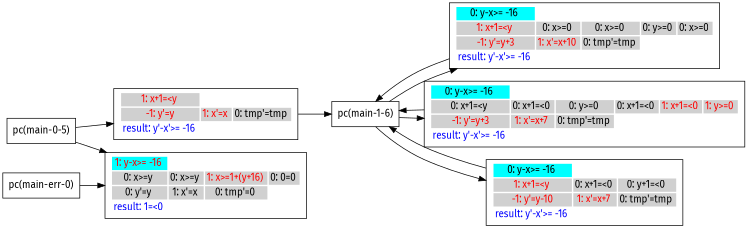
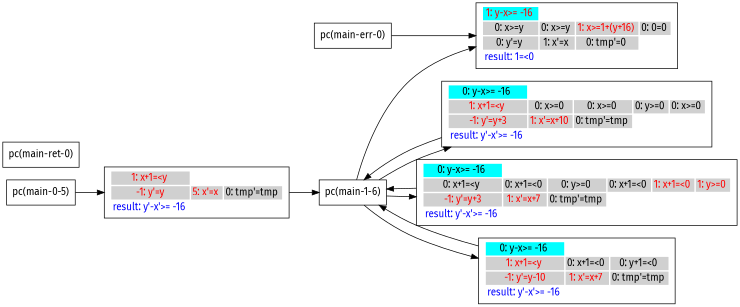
node "1: x+1=<y": text "1: x'=x" -> "5: x'=x"
edge "pc(main-0-5)" -> "1: y-x>= -16": now "pc(main-1-6)" -> "1: y-x>= -16"
node "pc(main-ret-0)": added
